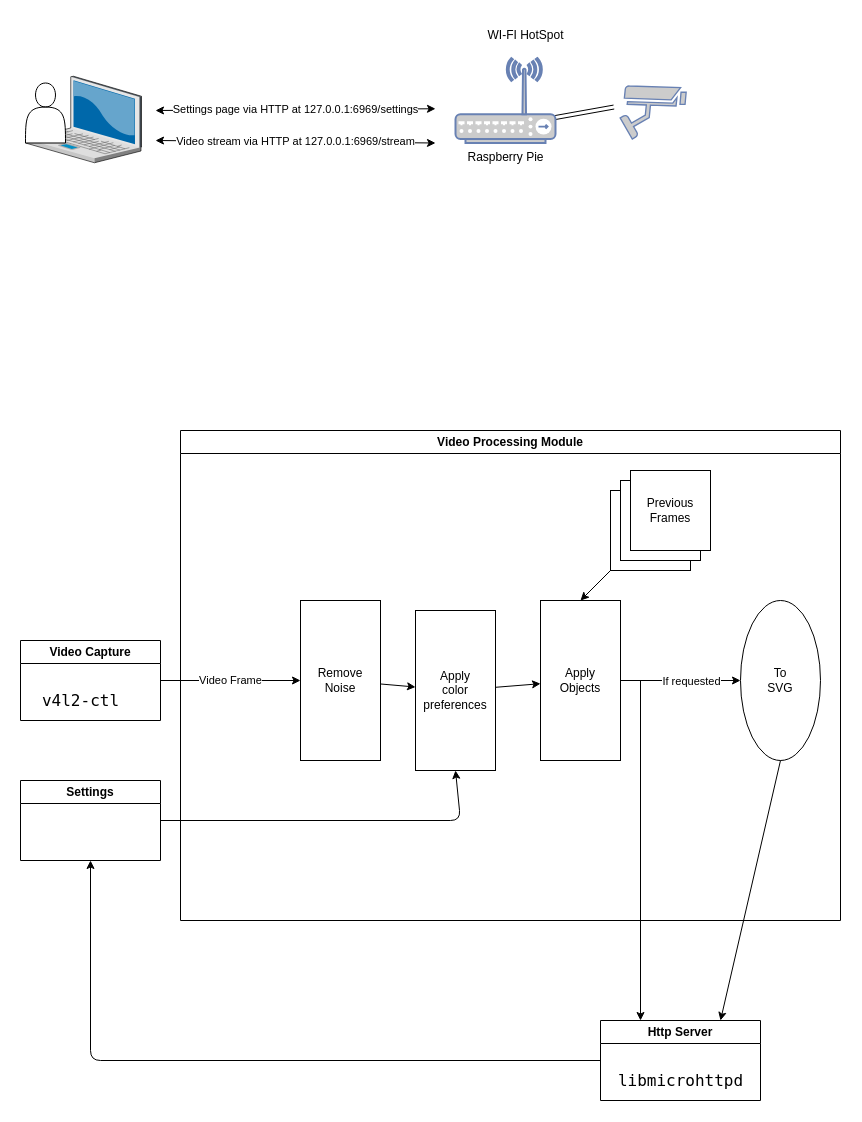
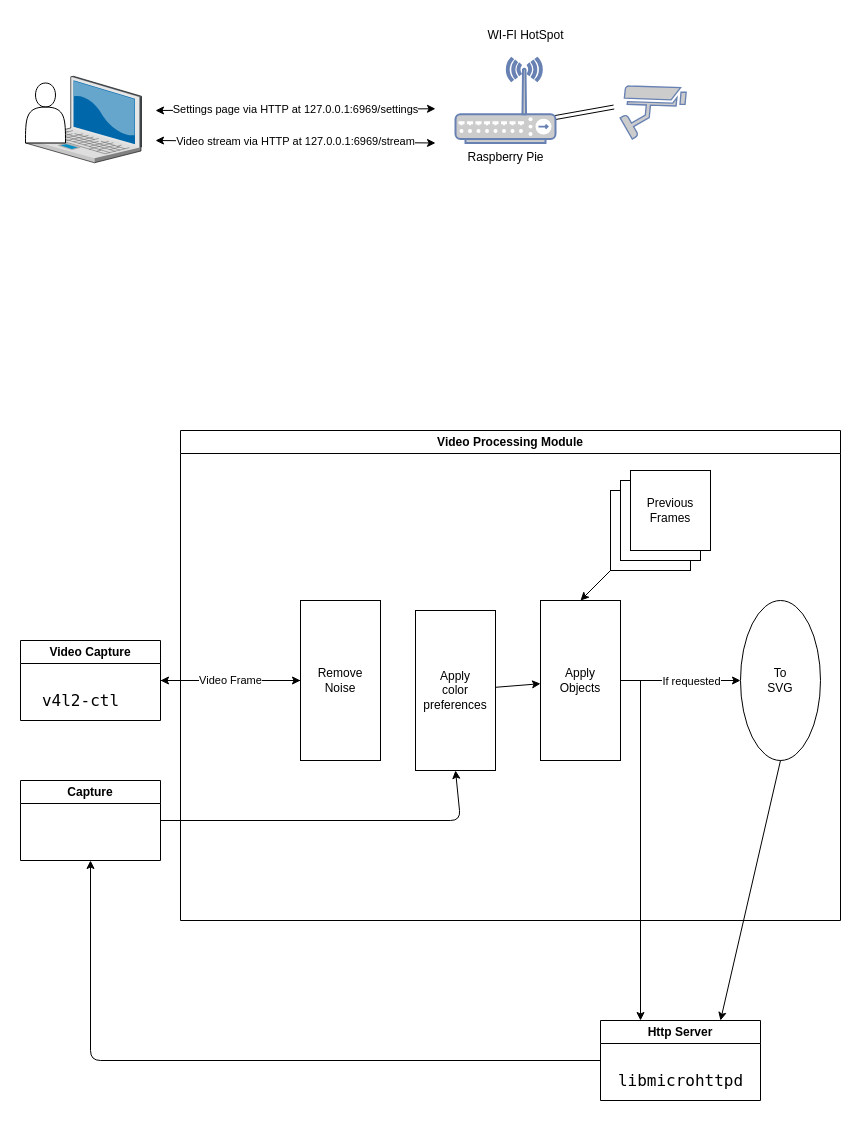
edge "Remove Noise" -> "Apply color preferences": now "Remove Noise" -> "Video Capture"
node "Settings": label "Settings" -> "Capture"
